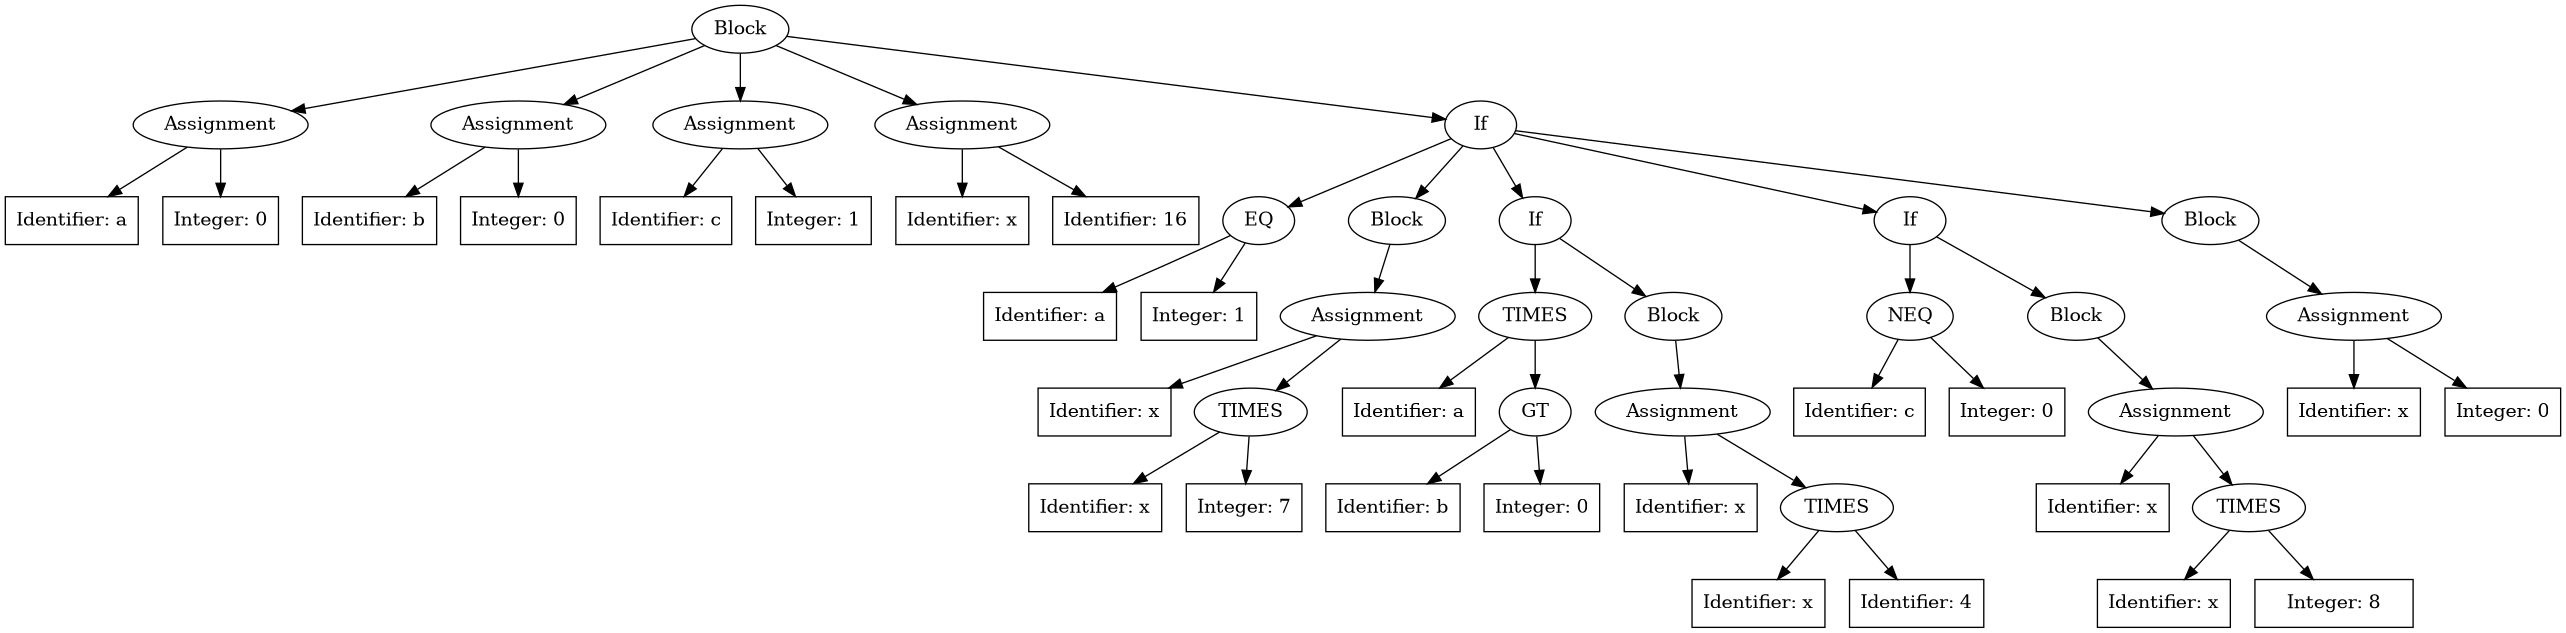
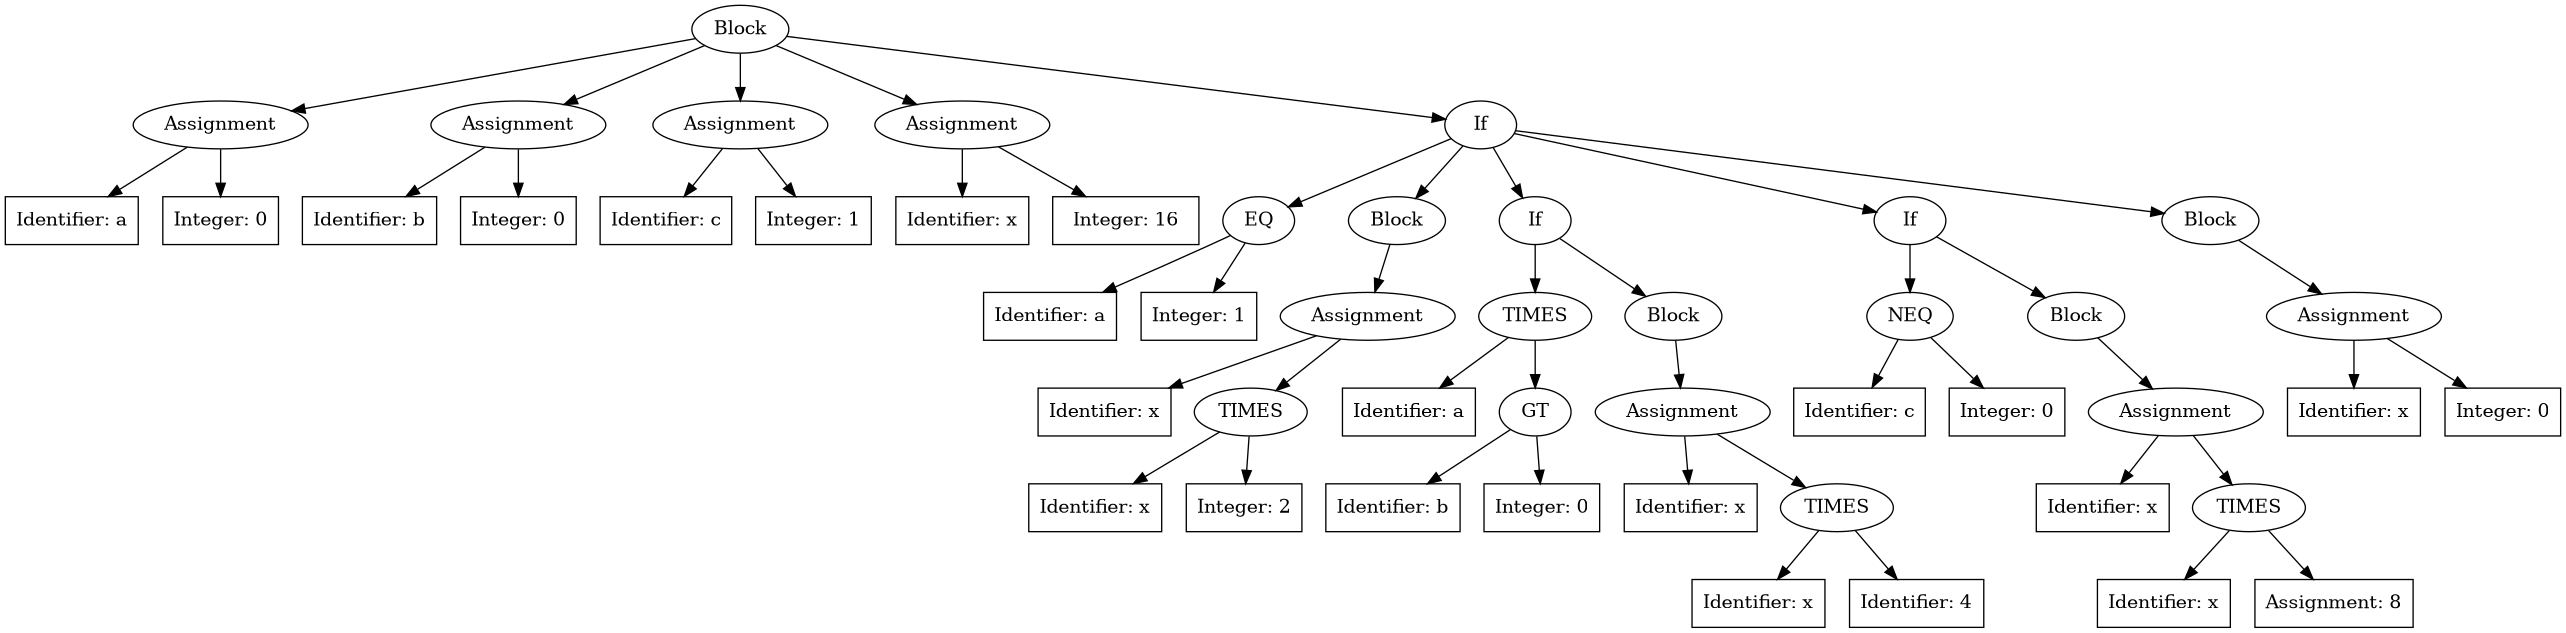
node "Identifier: 16": label "Identifier: 16" -> "Integer: 16"
node "Integer: 7": label "Integer: 7" -> "Integer: 2"
node "Integer: 8": label "Integer: 8" -> "Assignment: 8"
